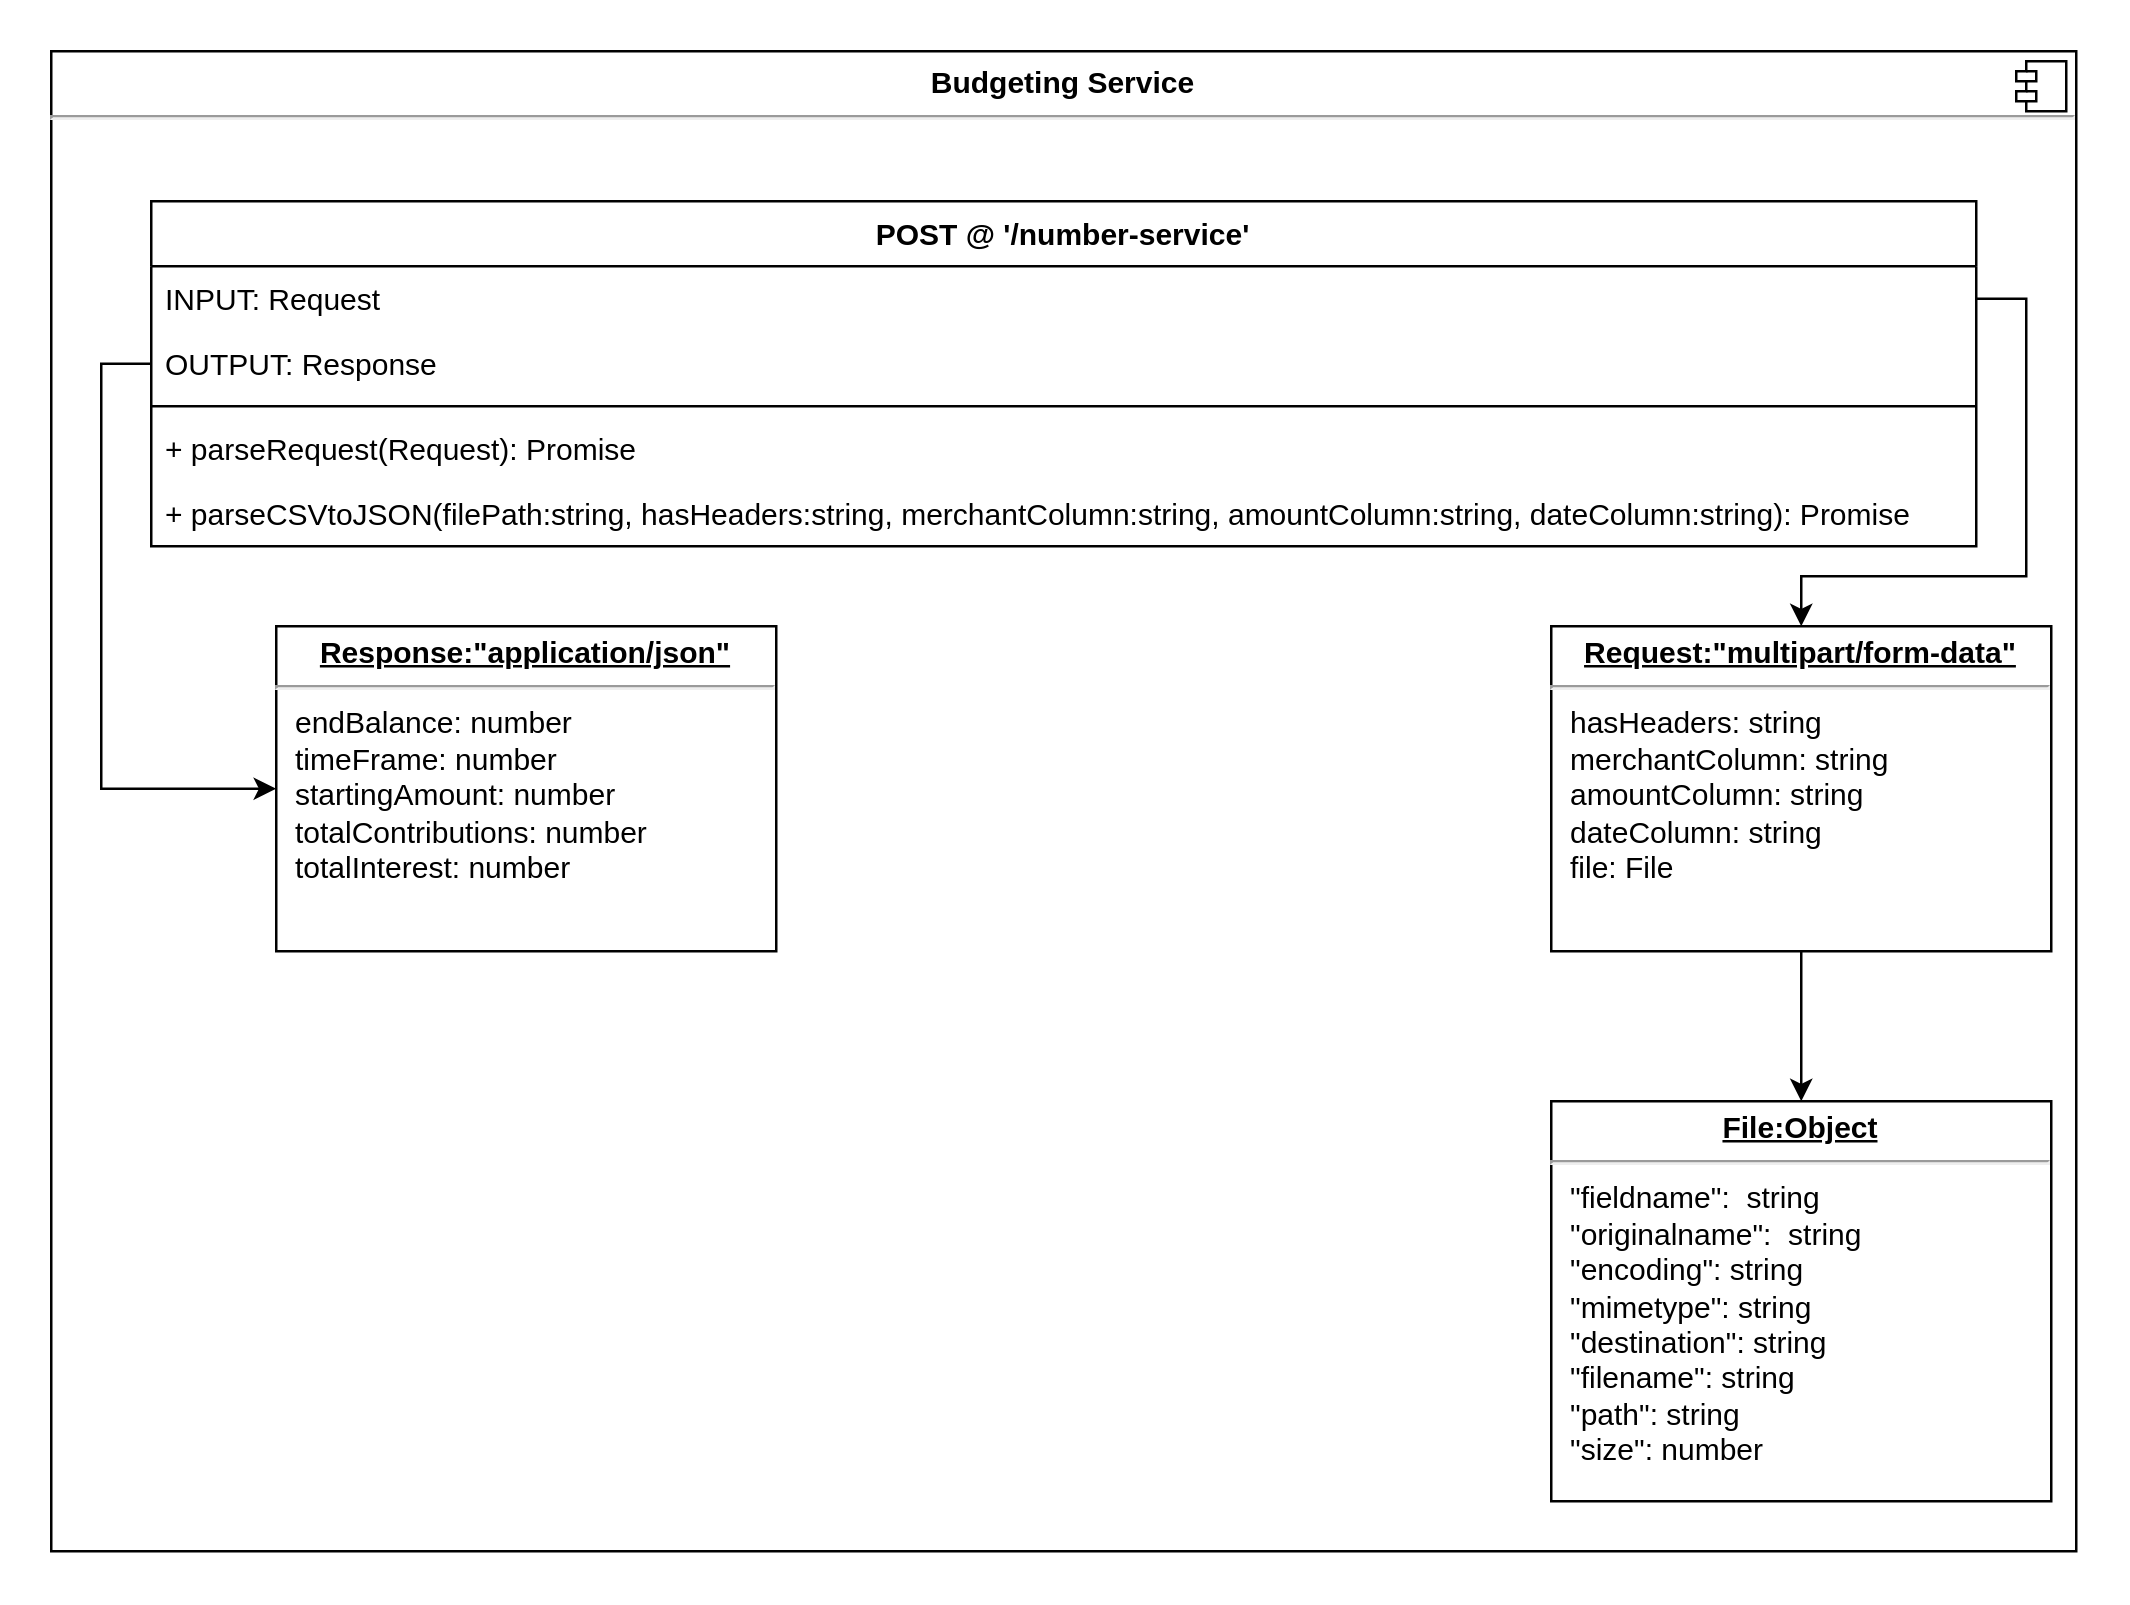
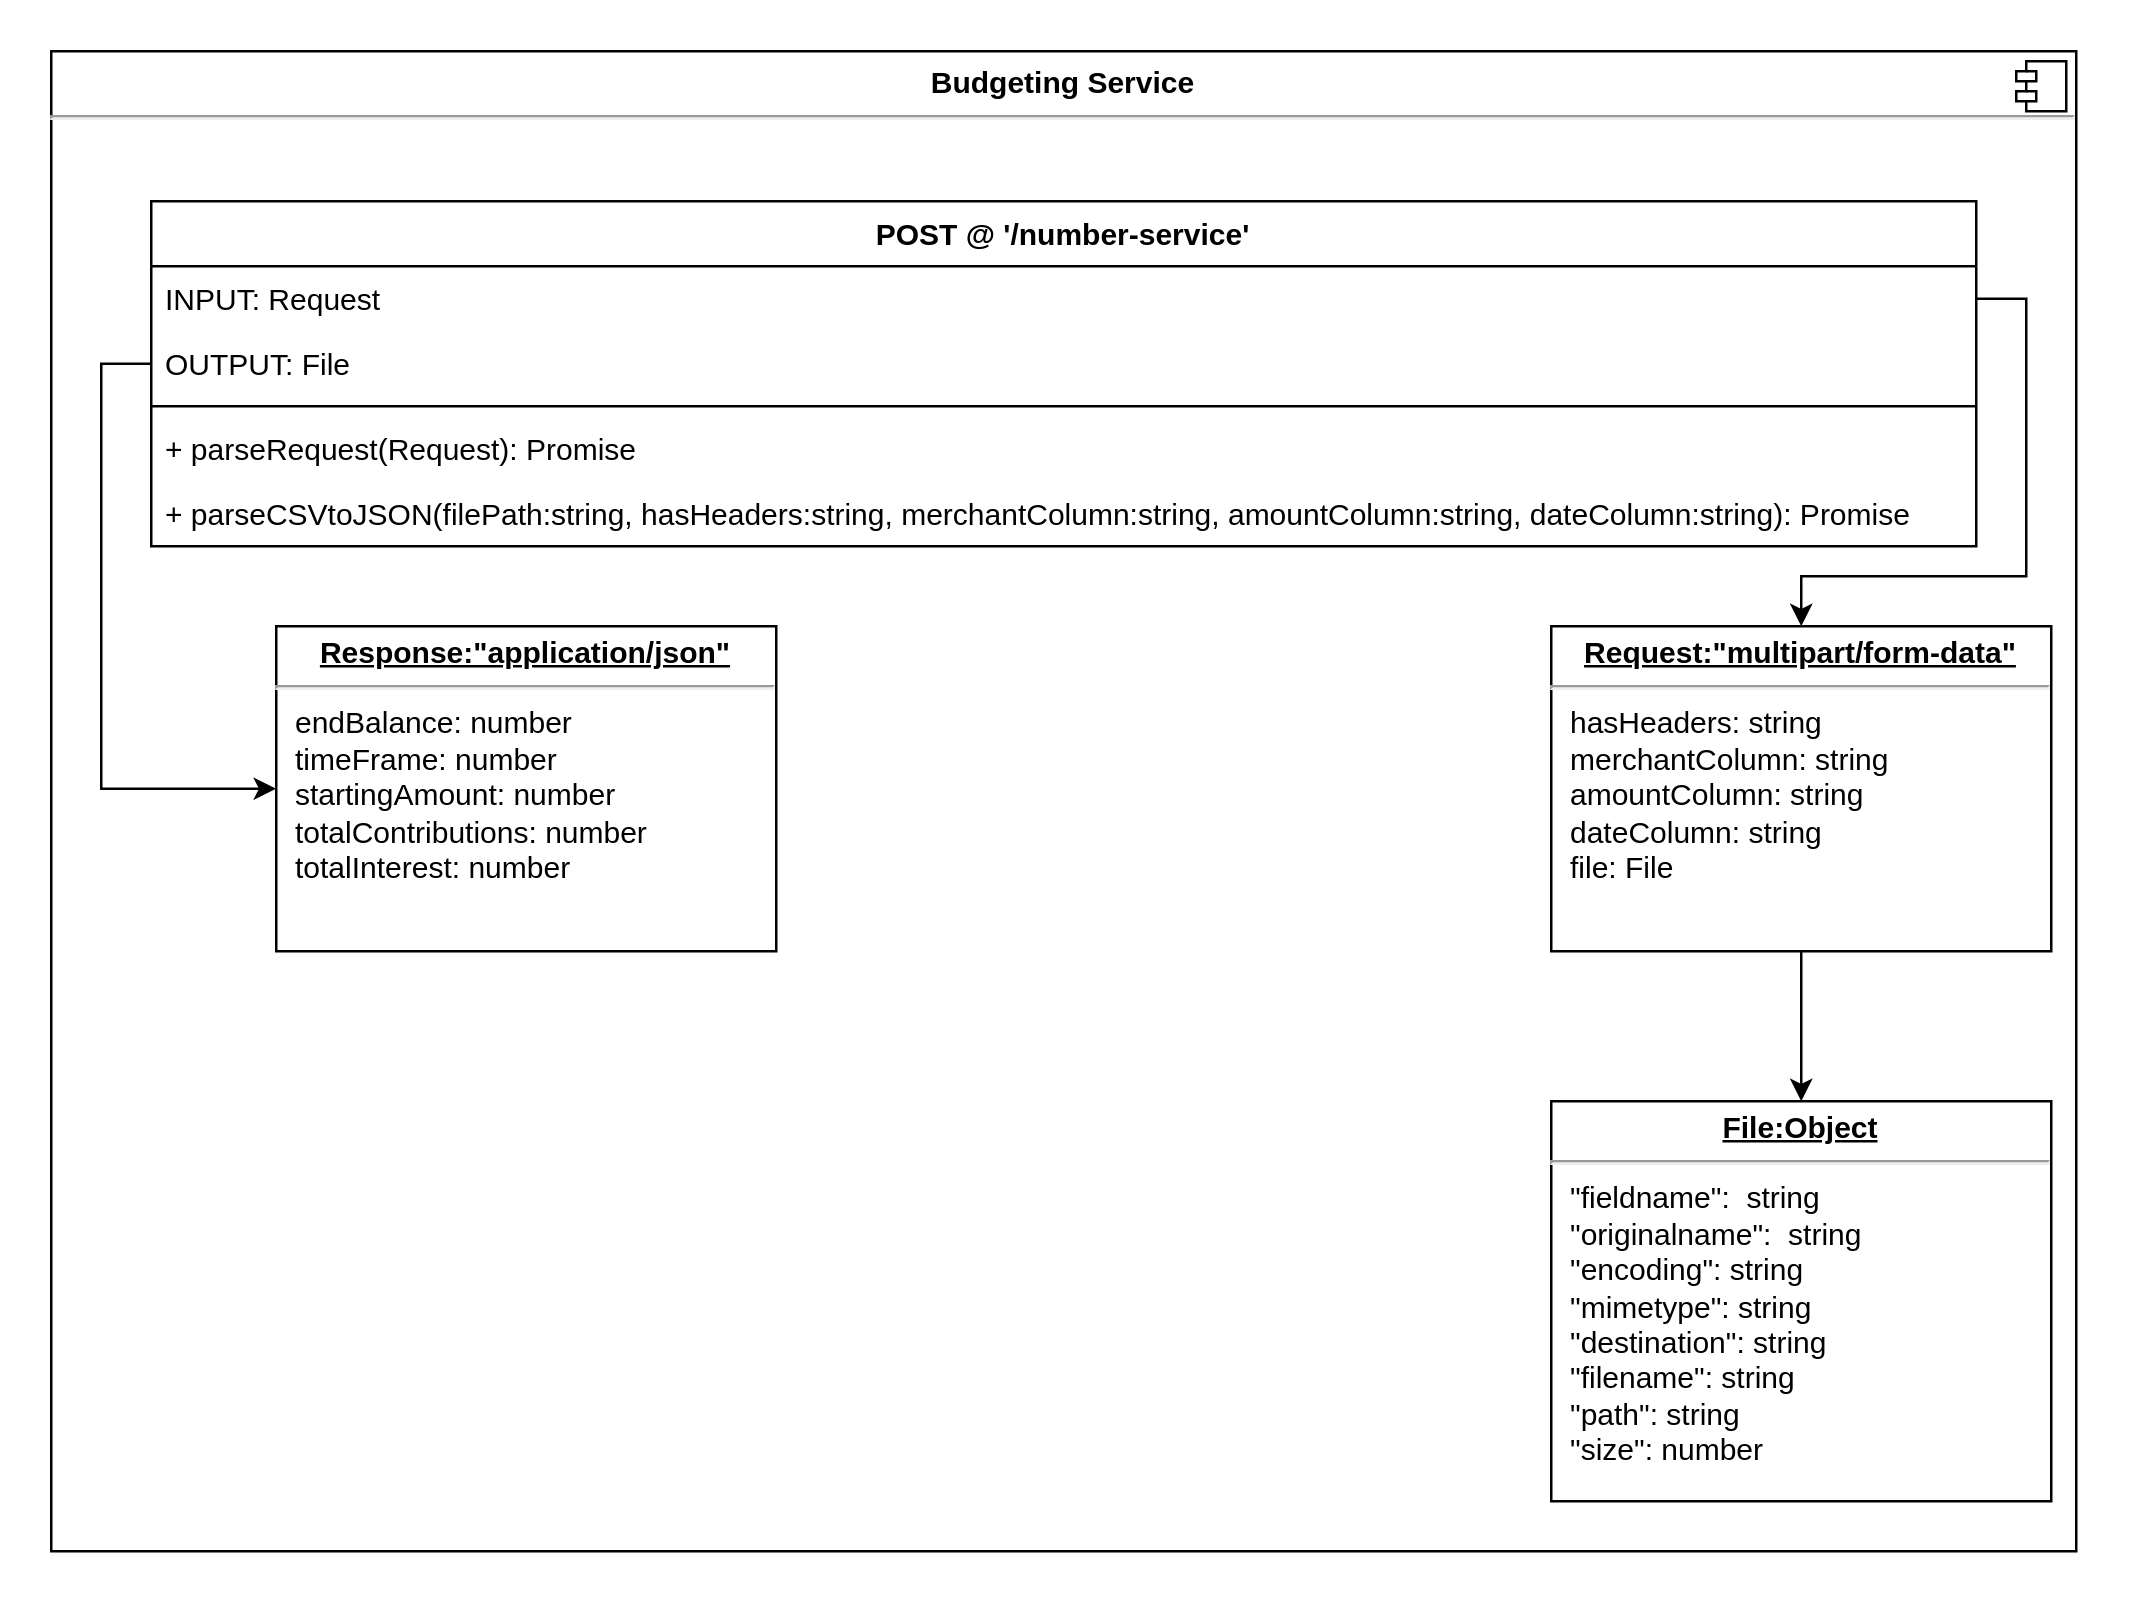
node "OUTPUT: Response": label "OUTPUT: Response" -> "OUTPUT: File"
